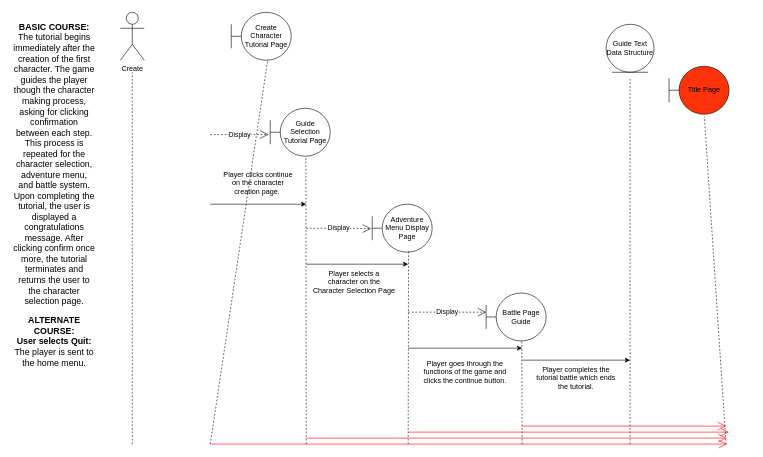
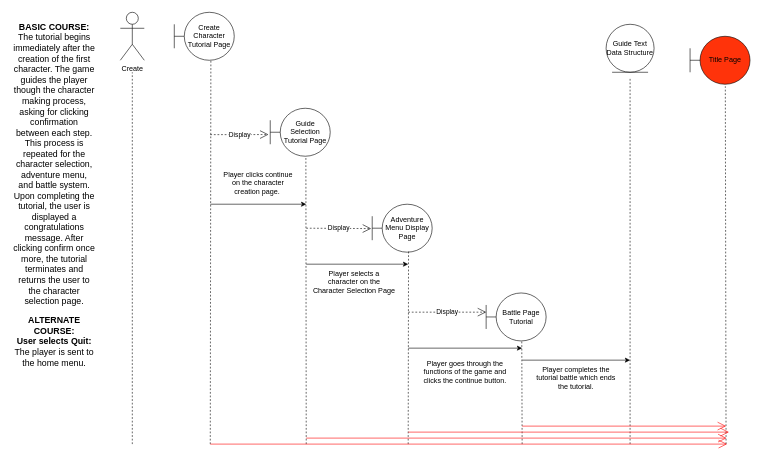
node "Create Character Tutorial Page": moved (261, 36) -> (204, 36)
node "Title Page": moved (699, 90) -> (720, 60)
node "Battle Page Guide": label "Battle Page Guide" -> "Battle Page Tutorial"
